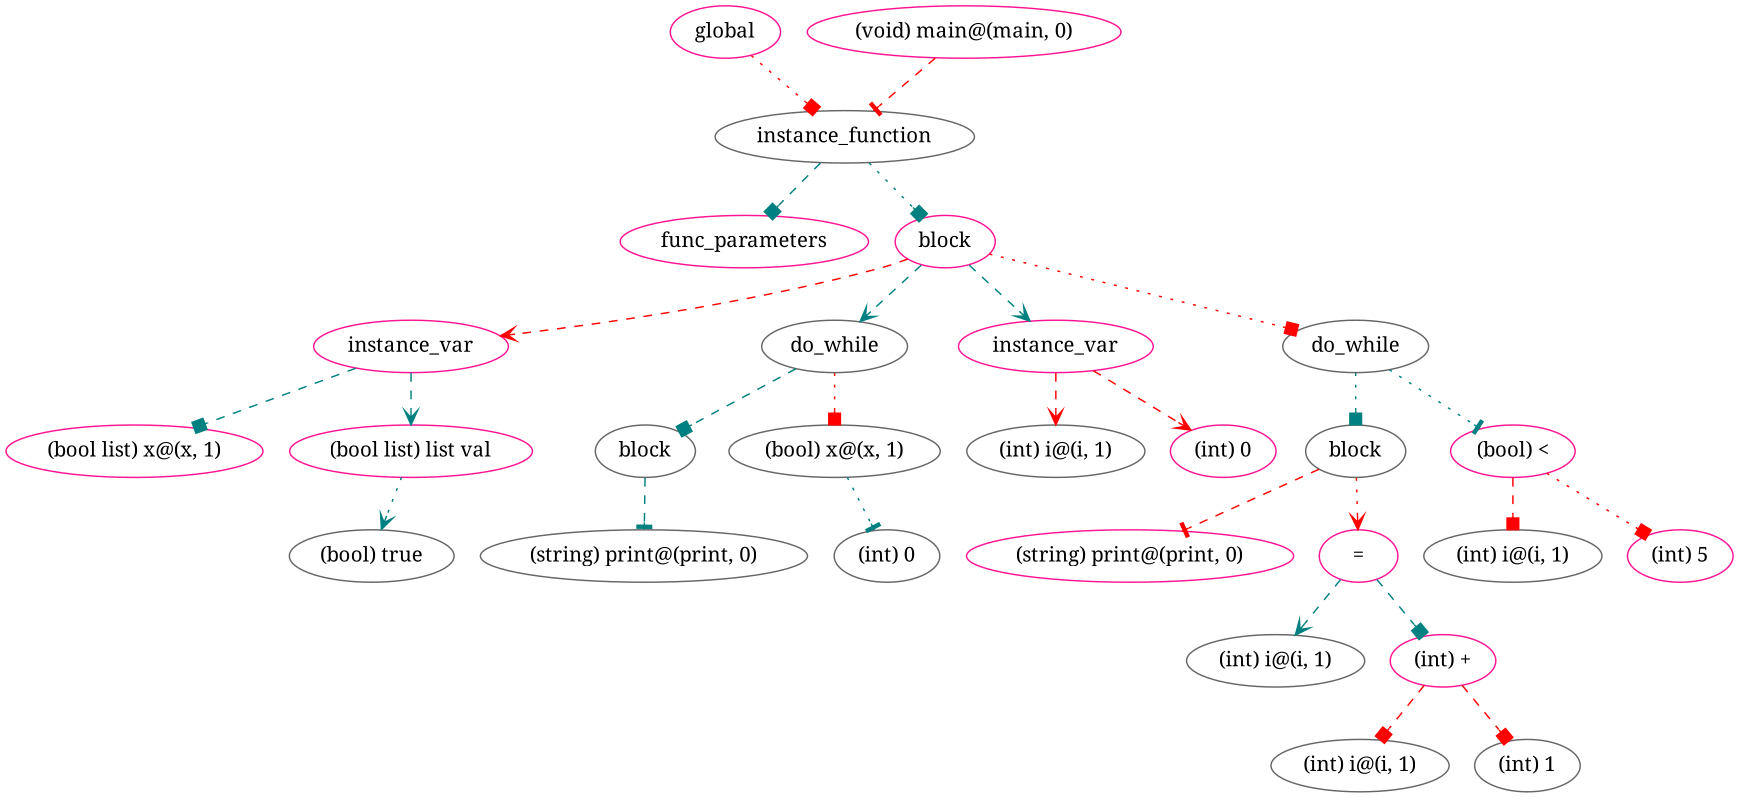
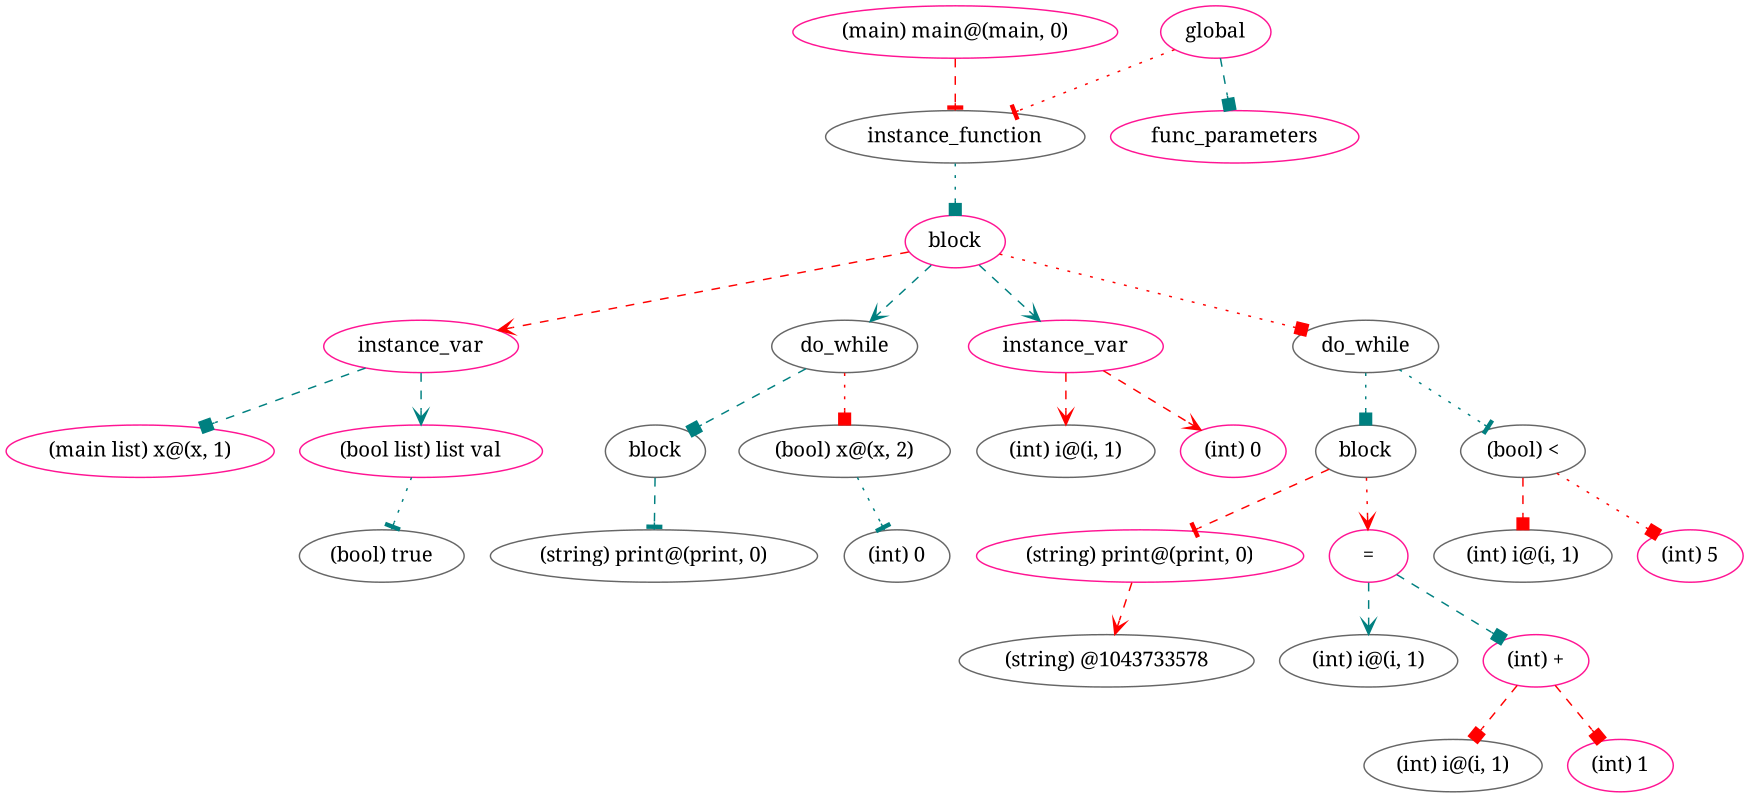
node "(void) main@(main, 0)": label "(void) main@(main, 0)" -> "(main) main@(main, 0)"
edge "global" -> "instance_function": arrowhead box -> tee
edge "instance_function" -> "func_parameters": now "global" -> "func_parameters"
node "(bool list) x@(x, 1)": label "(bool list) x@(x, 1)" -> "(main list) x@(x, 1)"
node "(bool) x@(x, 1)": label "(bool) x@(x, 1)" -> "(bool) x@(x, 2)"
node "(bool) <": color deeppink -> gray40
edge "(bool list) list val" -> "(bool) true": arrowhead vee -> tee
node "(string) @1043733578": added
node "(int) 1": color gray40 -> deeppink
